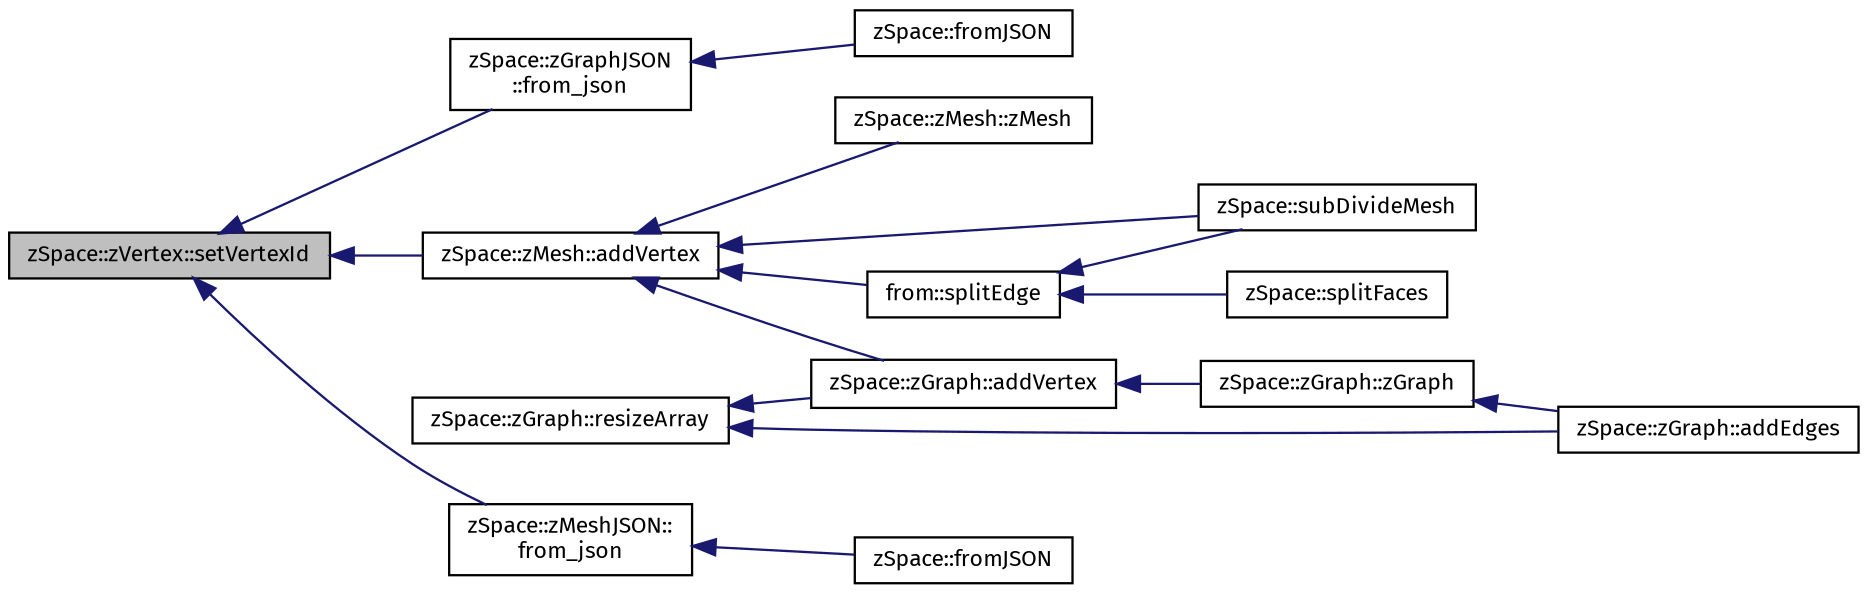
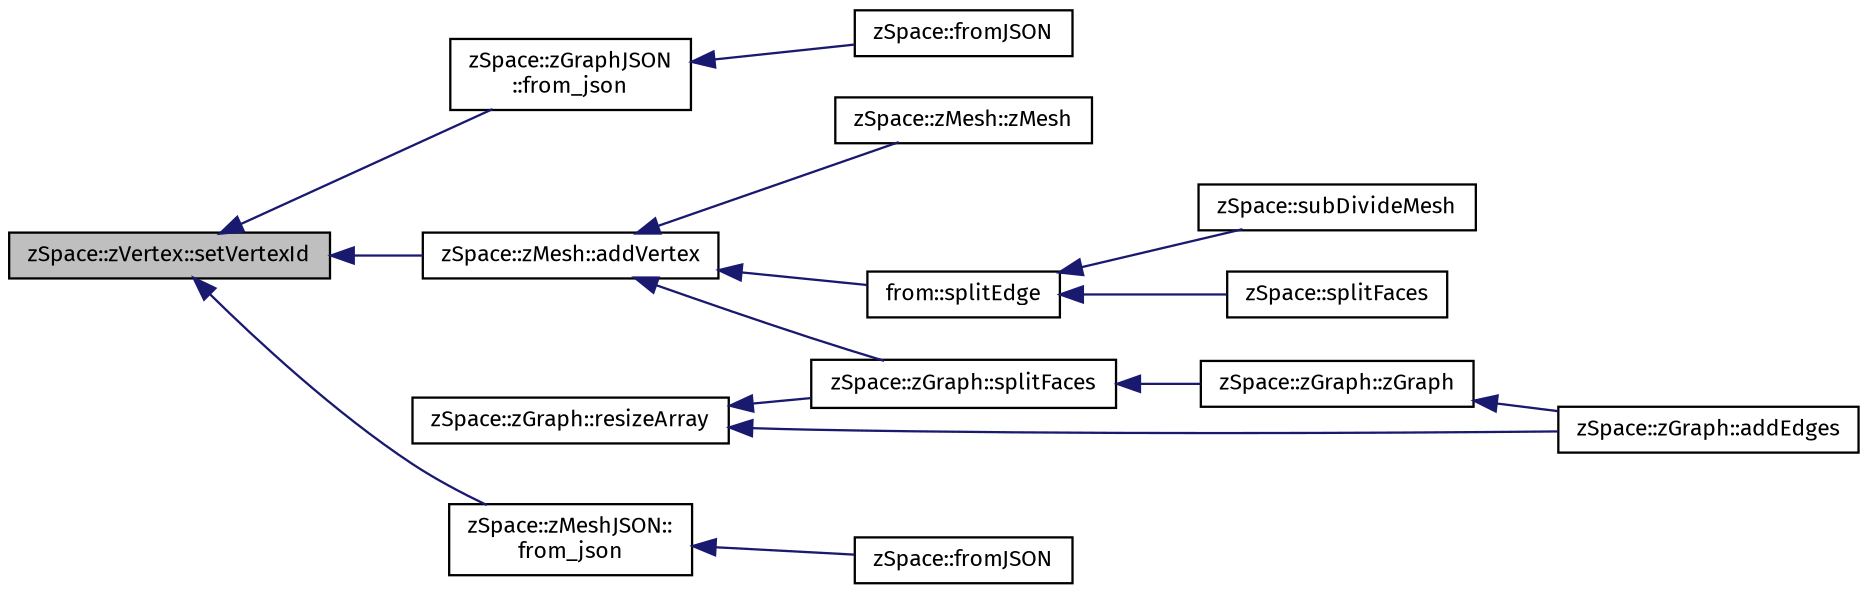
edge "zSpace::subDivideMesh" -> "zSpace::zMesh::addVertex": removed
node "zSpace::zGraph::addVertex": label "zSpace::zGraph::addVertex" -> "zSpace::zGraph::splitFaces"
